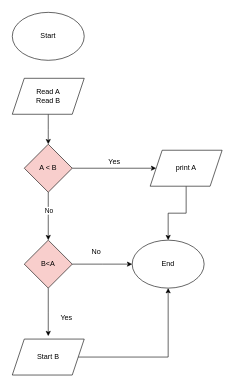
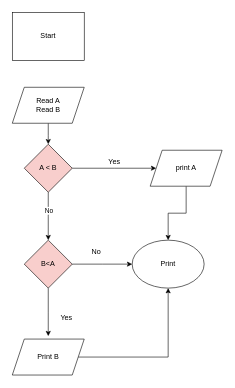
node "Start": shape ellipse -> rectangle
node "Read A Read B": moved (48, 96) -> (48, 105)
node "End": label "End" -> "Print"
node "Start B": label "Start B" -> "Print B"
